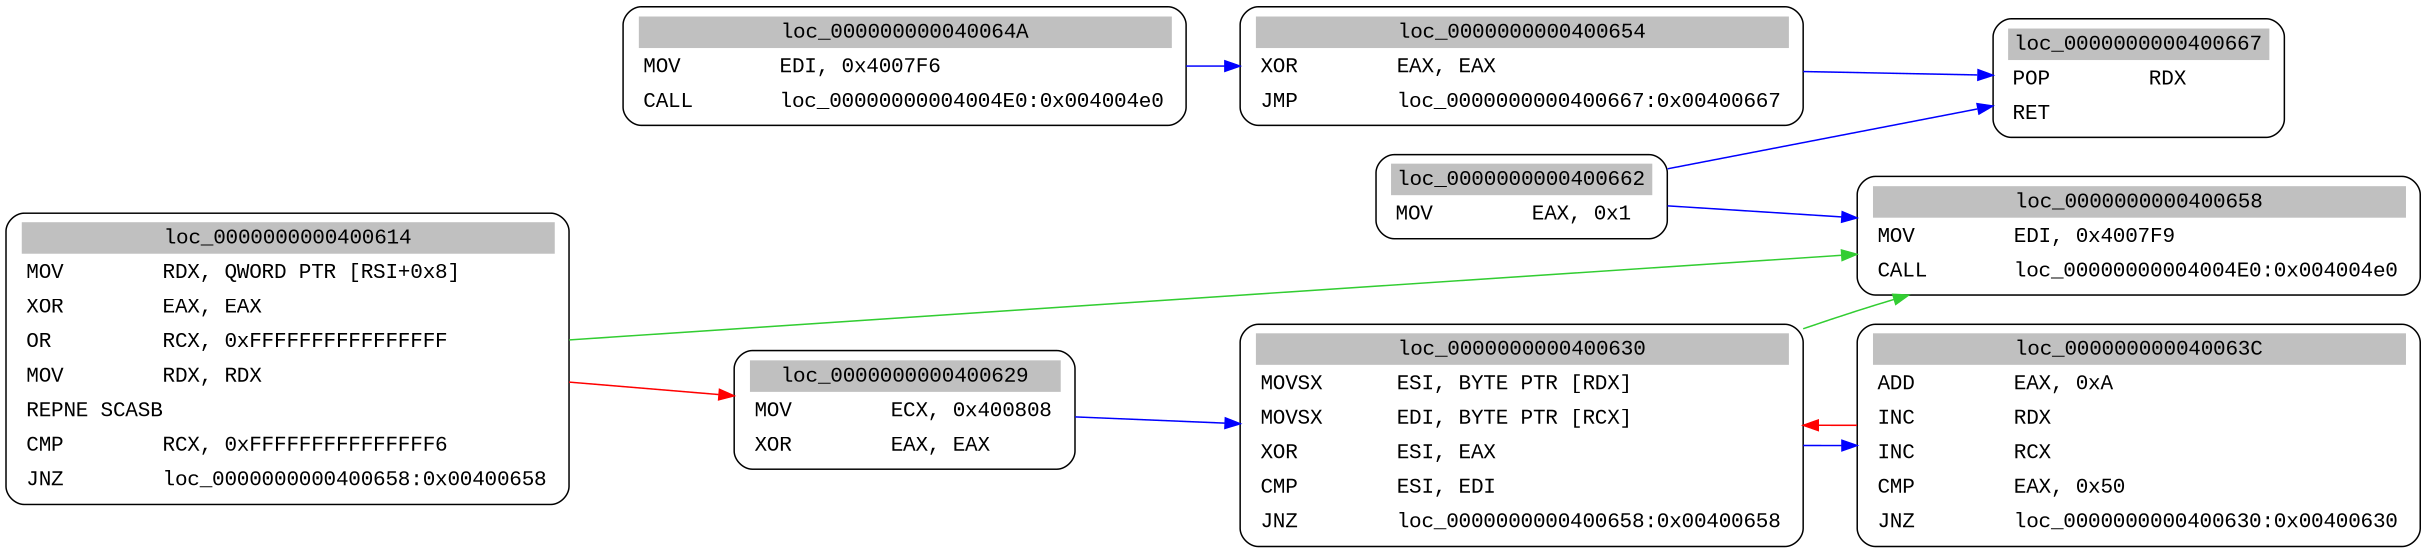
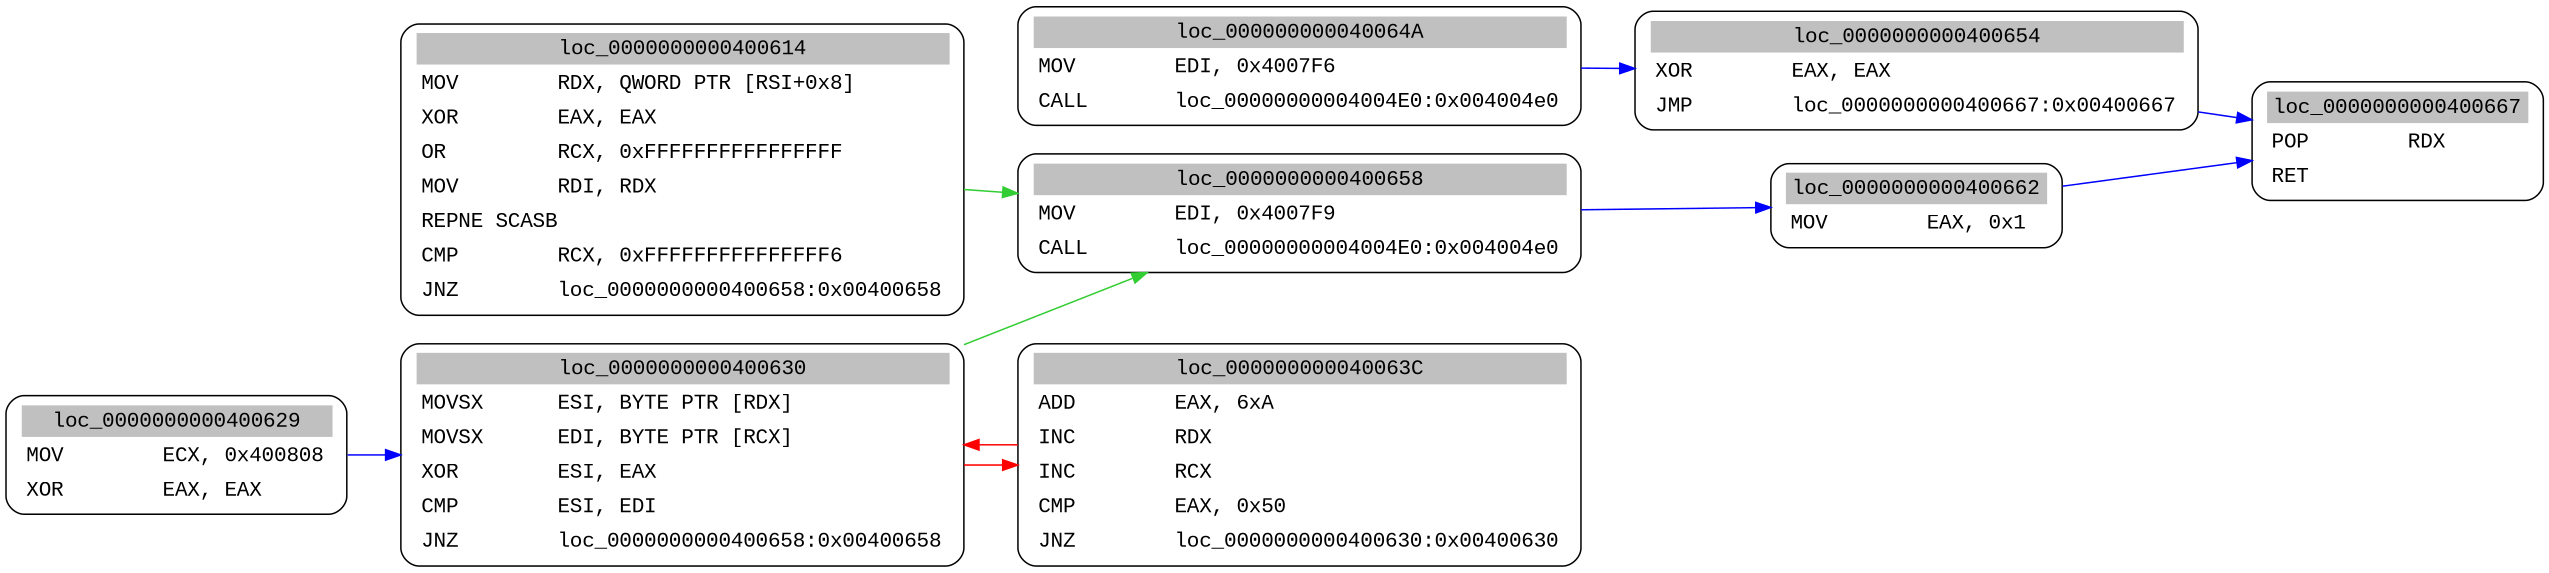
edge "loc_0000000000400662" -> "loc_0000000000400658": reversed
node "loc_0000000000400614": text "MOV        RDX, RDX" -> "MOV        RDI, RDX"
node "loc_000000000040063C": text "ADD        EAX, 0xA" -> "ADD        EAX, 6xA"
edge "loc_0000000000400614" -> "loc_0000000000400629": removed
edge "loc_0000000000400630" -> "loc_000000000040063C": color blue -> red
